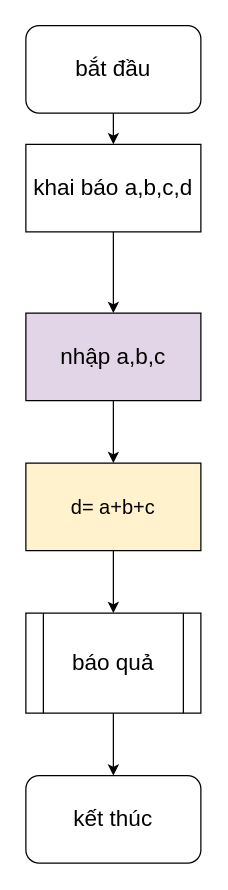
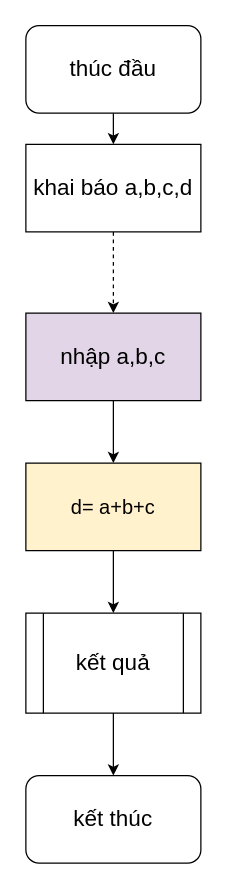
node "bắt đầu": label "bắt đầu" -> "thúc đầu"
edge "khai báo a,b,c,d" -> "nhập a,b,c": style solid -> dashed
node "báo quả": label "báo quả" -> "kết quả"
